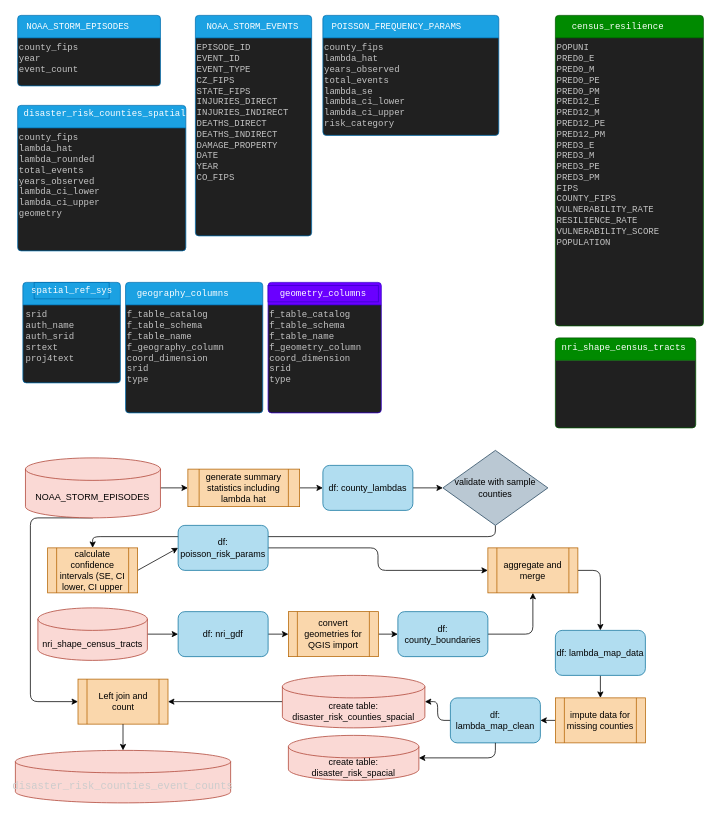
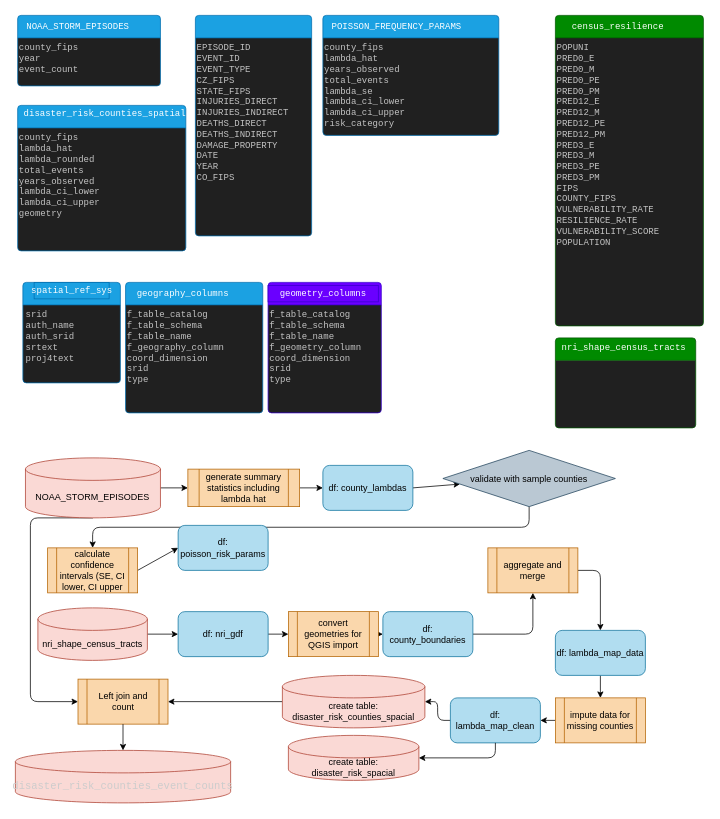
node "NOAA_STORM_EVENTS": removed
node "validate with sample counties": size 105x75 -> 173x56
edge "df: poisson_risk_params" -> "aggregate and merge": removed
node "df: county_boundaries": moved (443, 634) -> (428, 634)
